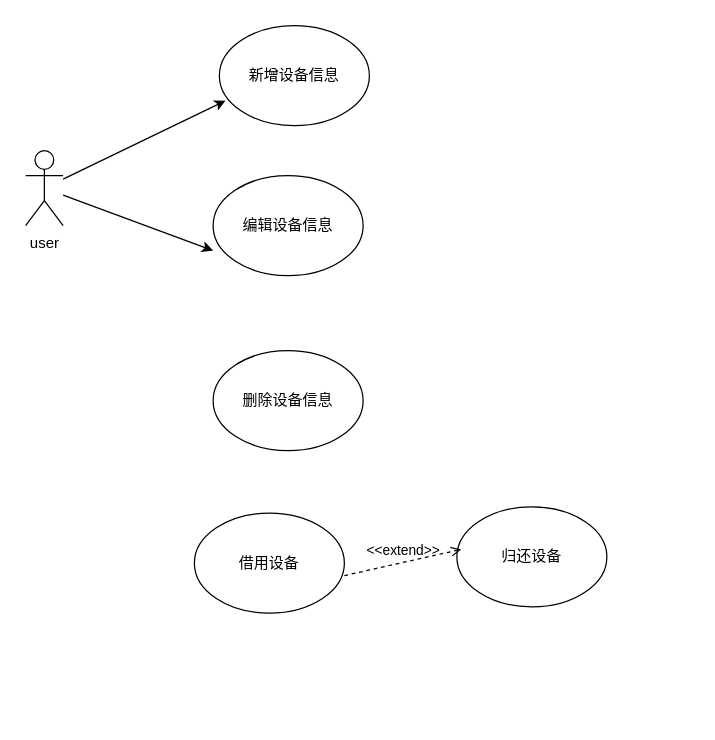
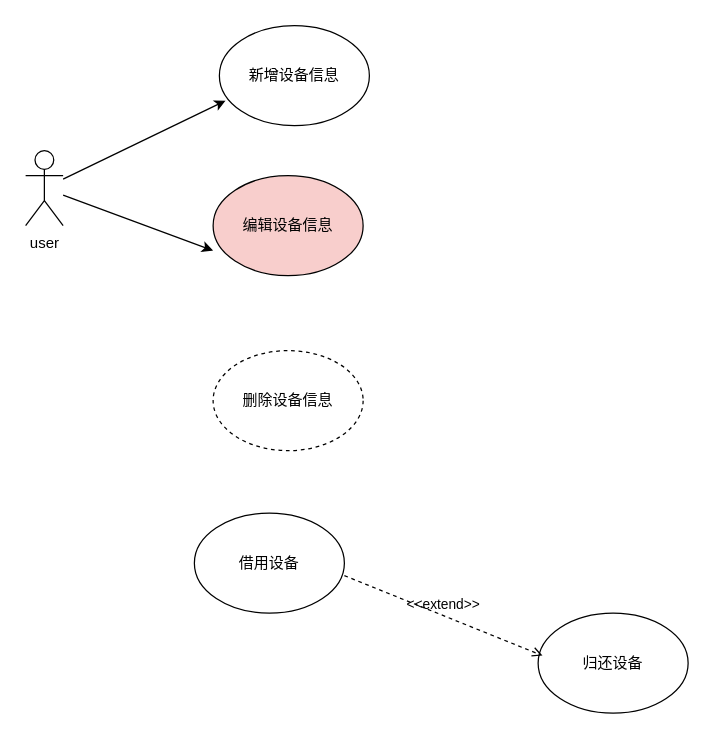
node "编辑设备信息": fillcolor #ffffff -> #f8cecc
node "删除设备信息": style solid -> dashed
node "归还设备": moved (532, 557) -> (613, 663)
